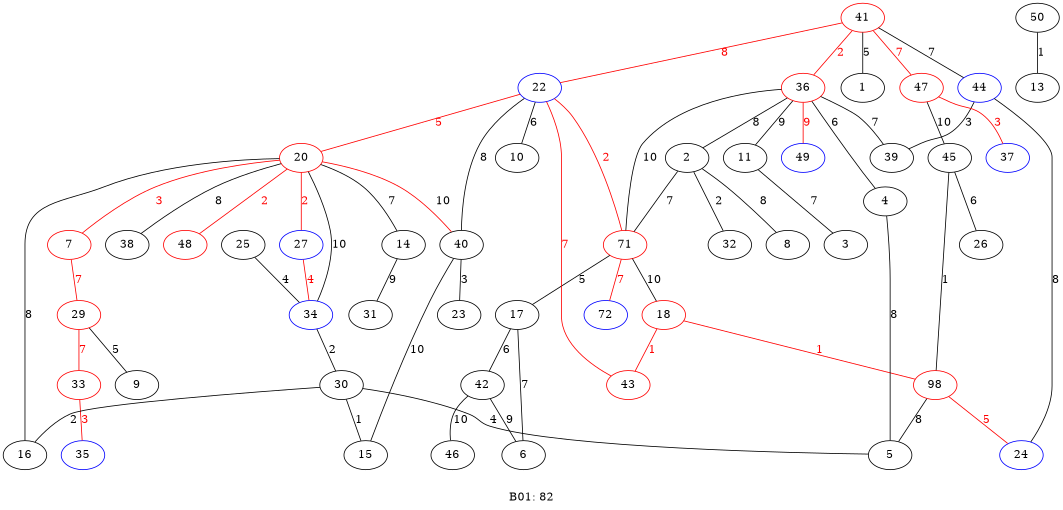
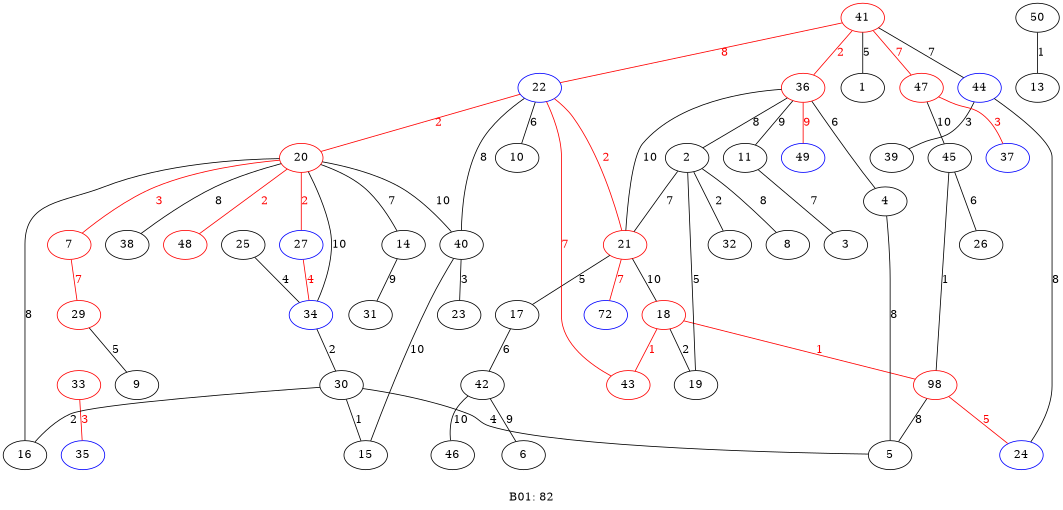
edge "36" -- "39": removed, label "7"
edge "22" -- "20": label "5" -> "2"
edge "20" -- "40": color red -> black
node "71": label "71" -> "21"
edge "29" -- "33": removed, label "7"
edge "17" -- "6": removed, label "7"
node "19": added
